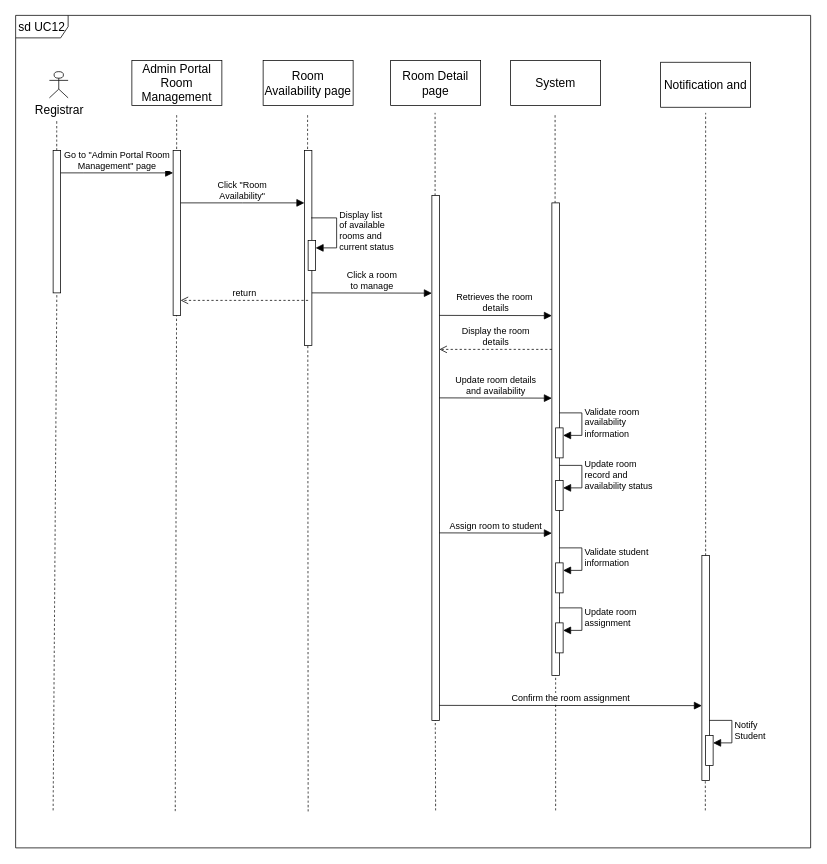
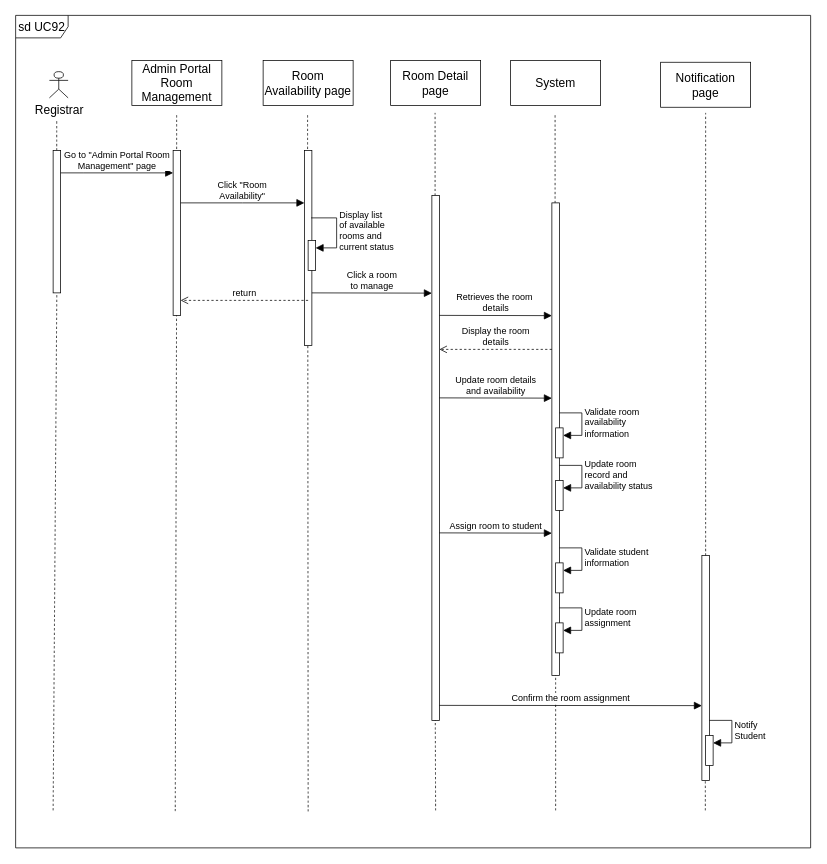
node "sd UC12": label "sd UC12" -> "sd UC92"
node "Notification and": label "Notification and" -> "Notification page"
